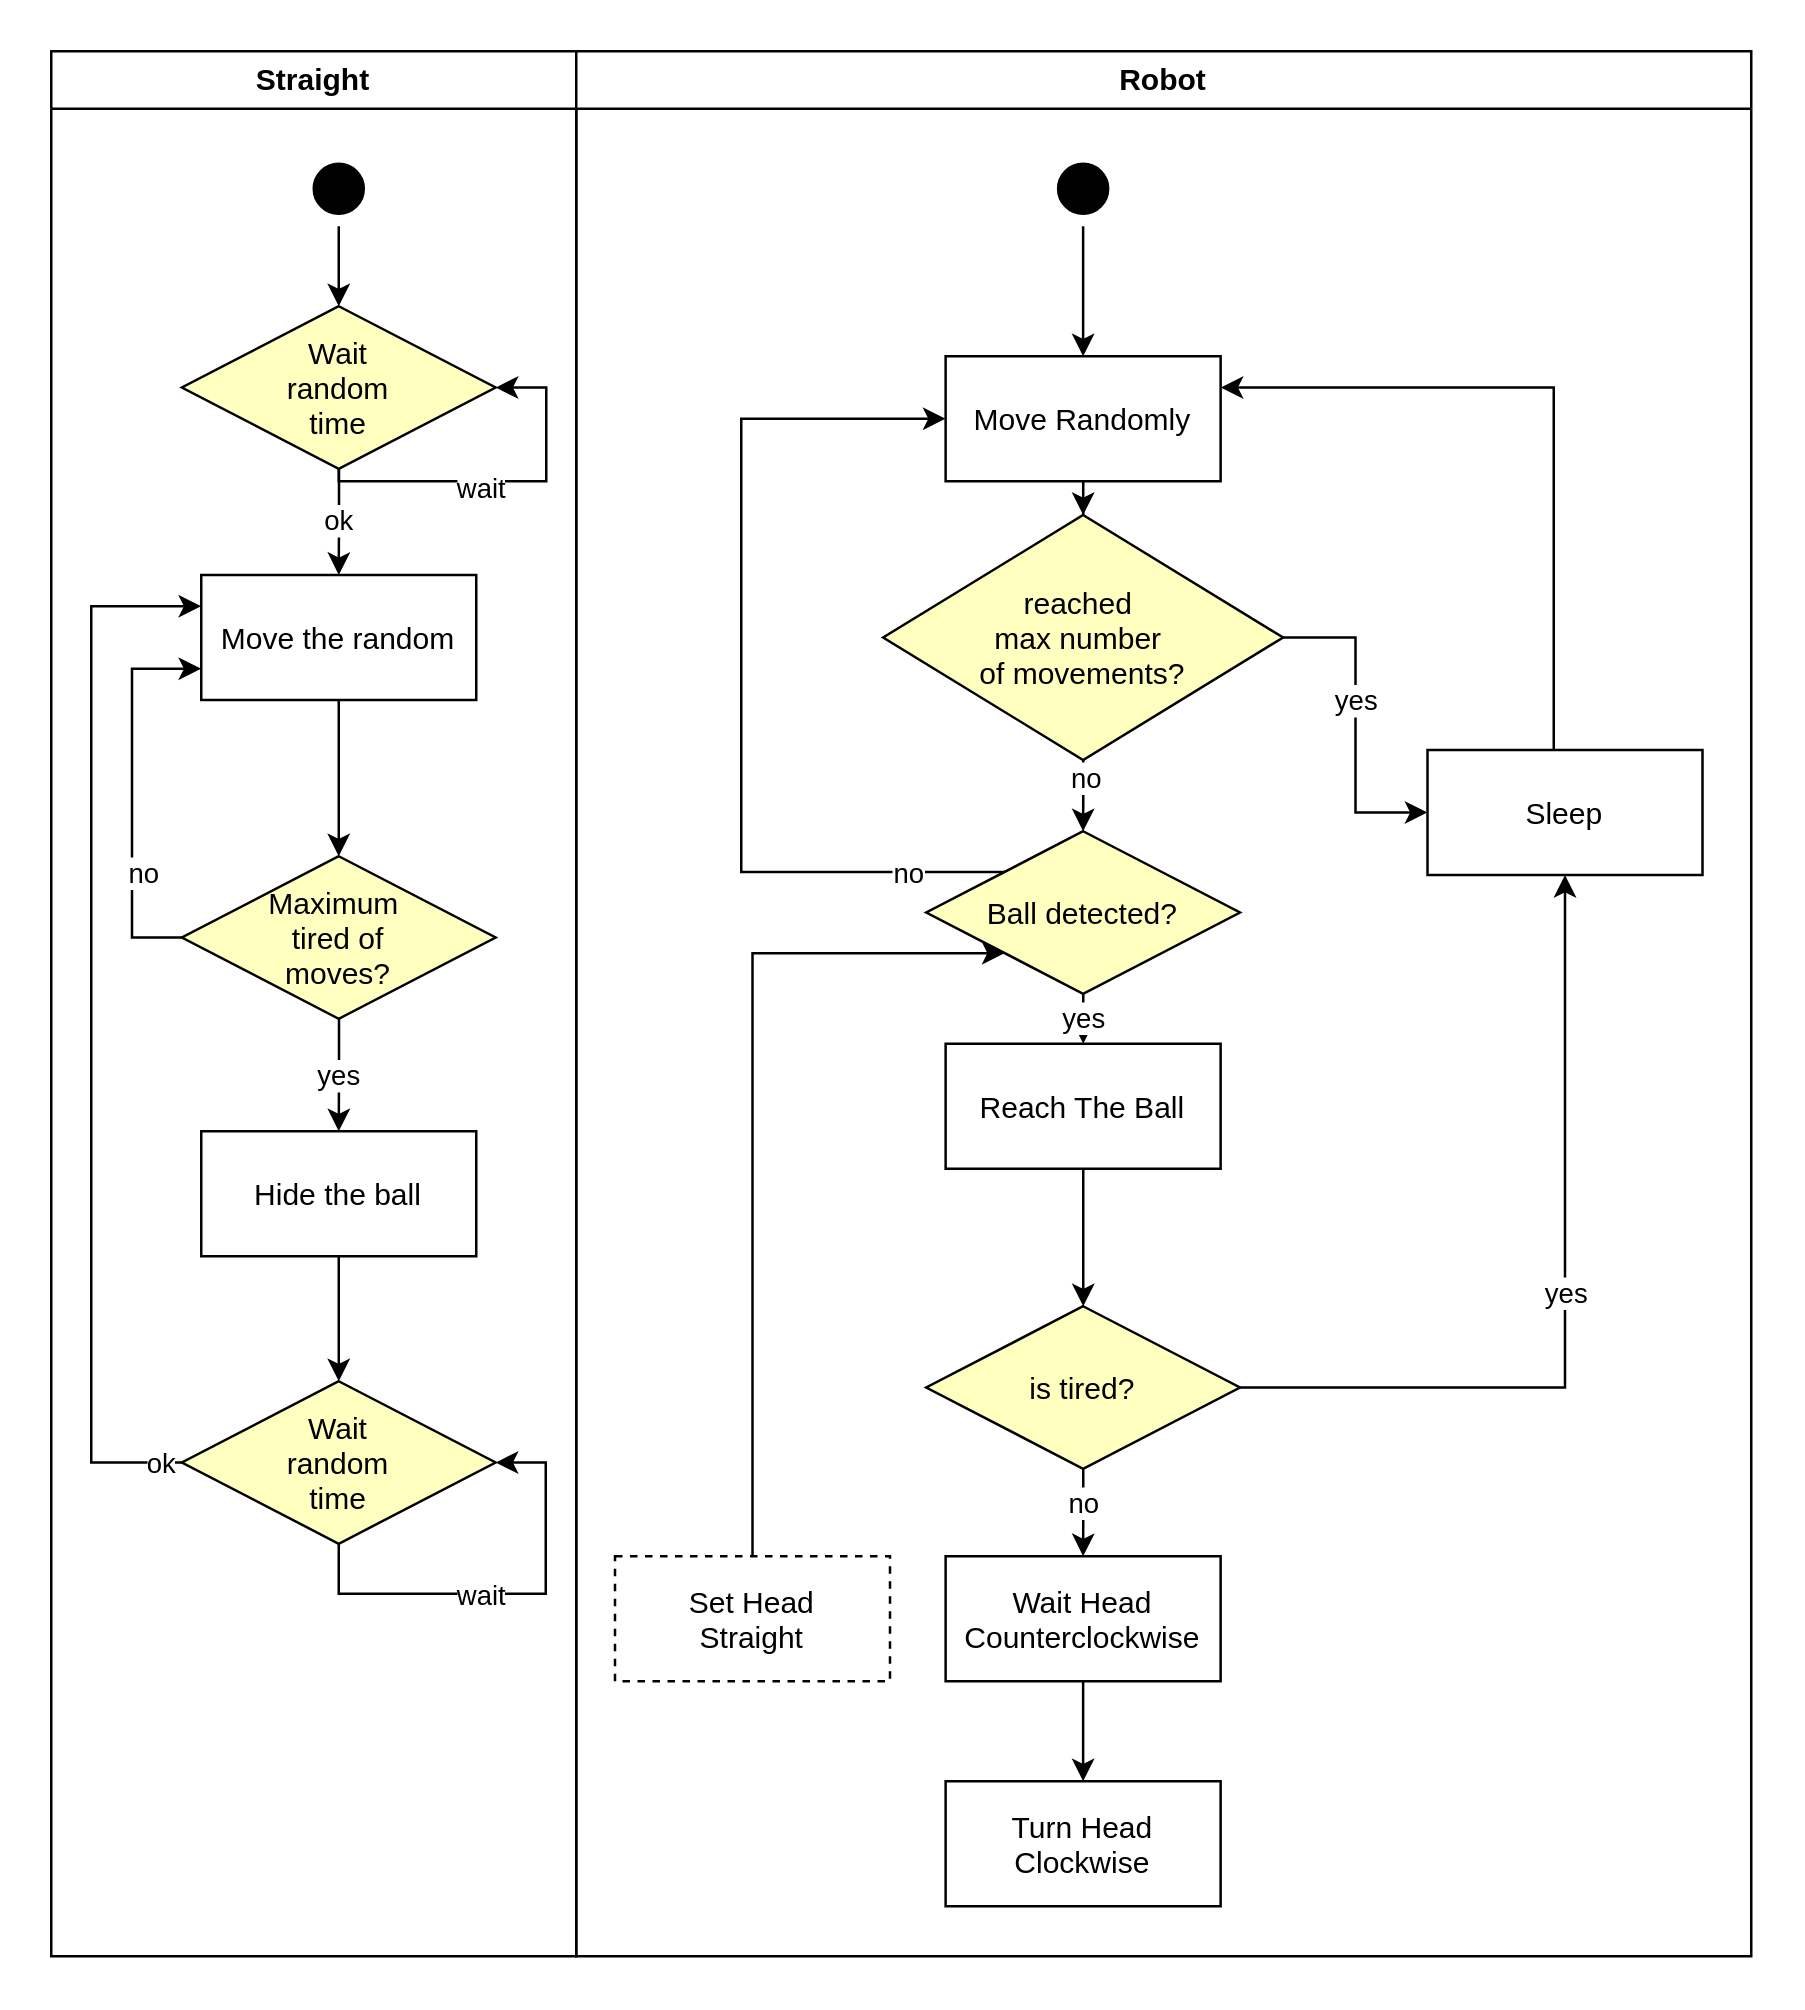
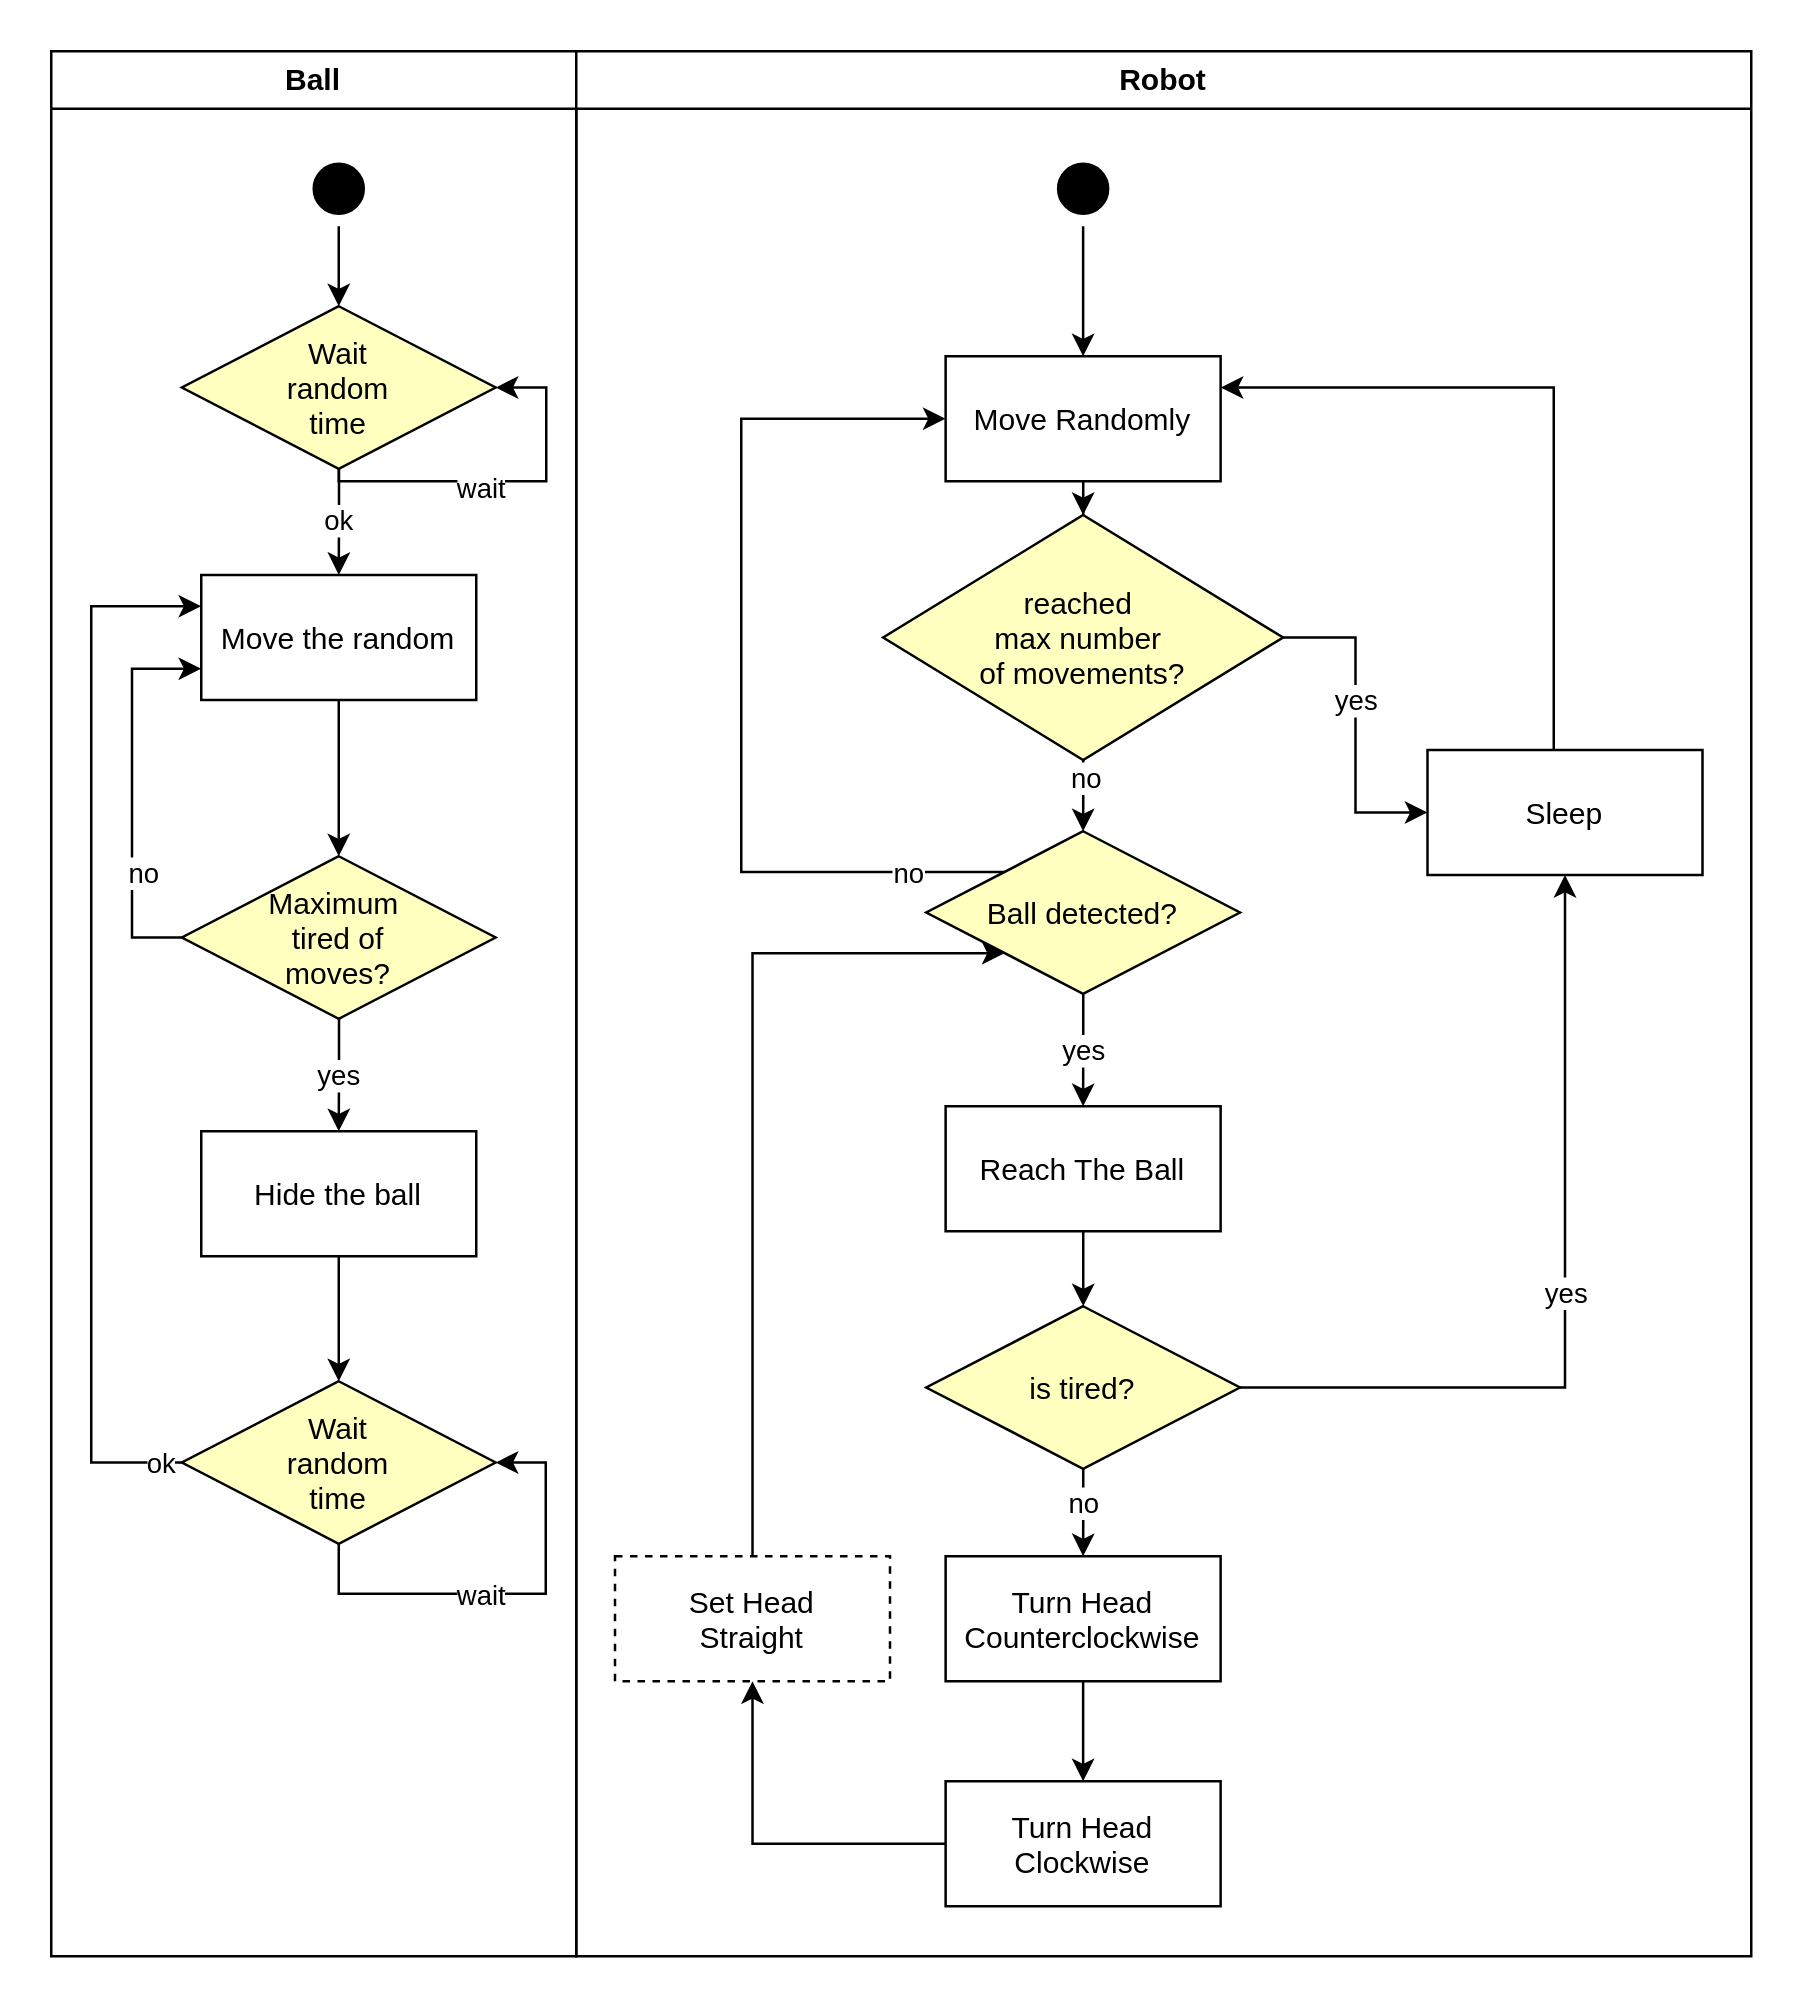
node "Straight": label "Straight" -> "Ball"
node "Reach The Ball": moved (1083, 1106) -> (1083, 1169)
node "Wait Head Counterclockwise": label "Wait Head Counterclockwise" -> "Turn Head Counterclockwise"
edge "Turn Head Clockwise" -> "Set Head Straight": added
